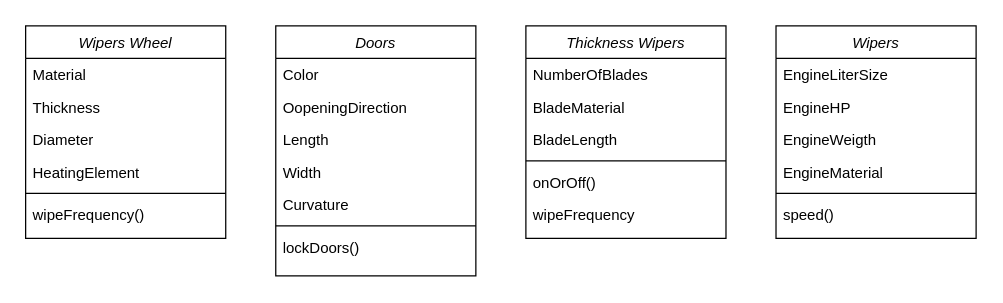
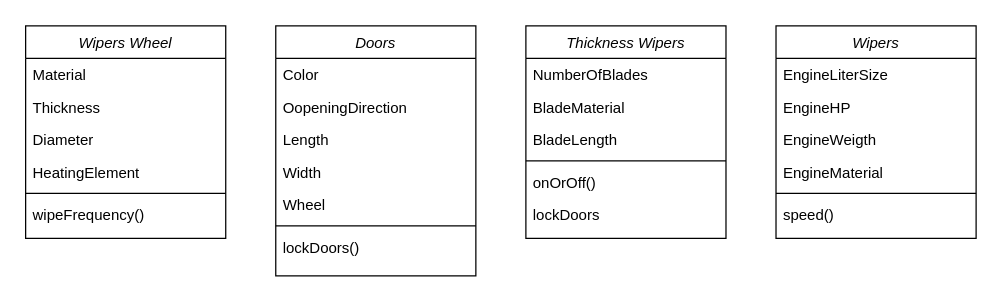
node "Curvature": label "Curvature" -> "Wheel"
node "wipeFrequency": label "wipeFrequency" -> "lockDoors"
